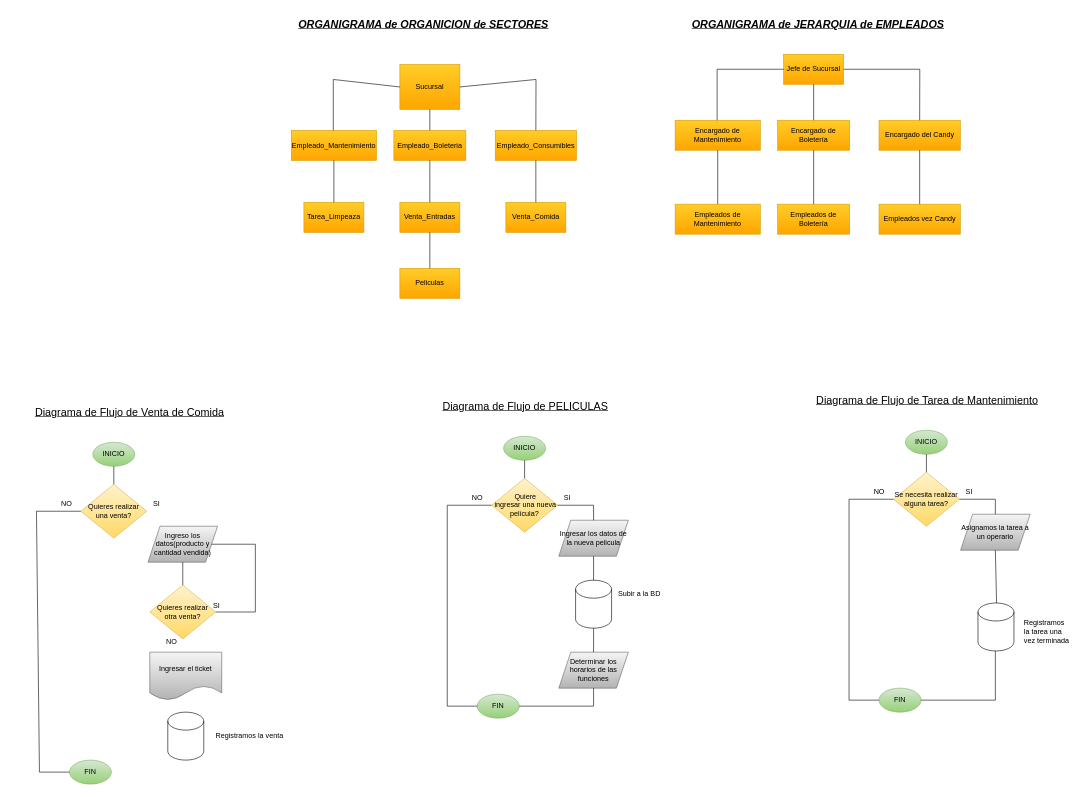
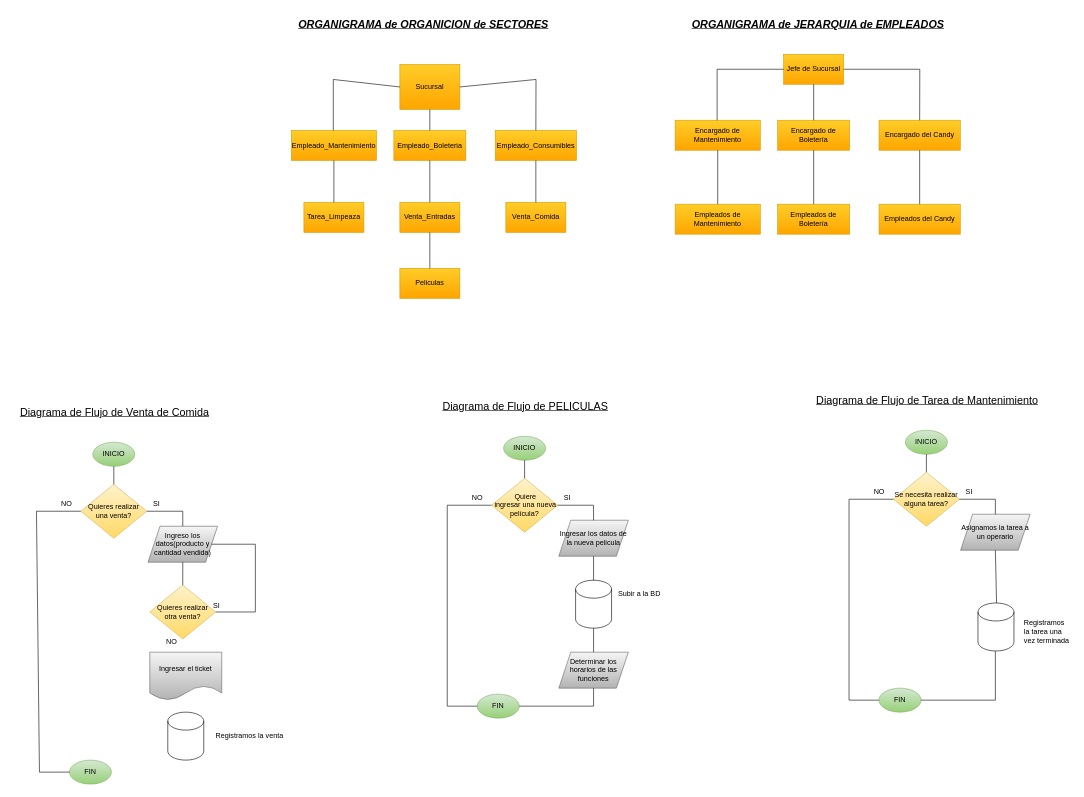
node "Empleados vez Candy": label "Empleados vez Candy" -> "Empleados del Candy"
node "Diagrama de Flujo de Venta de Comida": moved (129, 413) -> (114, 413)
edge "Quieres realizar una venta?" -- "Ingreso los datos(producto y cantidad vendida)": added
